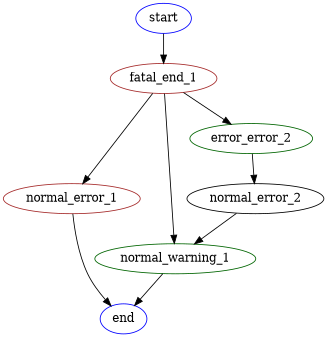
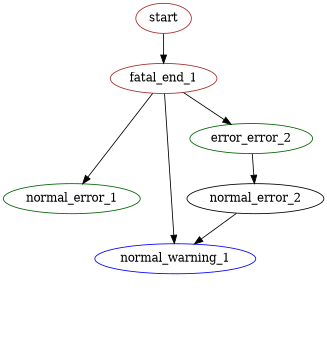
node "start": color blue -> brown
node "normal_error_1": color brown -> darkgreen
node "normal_warning_1": color darkgreen -> blue
node "end": removed
